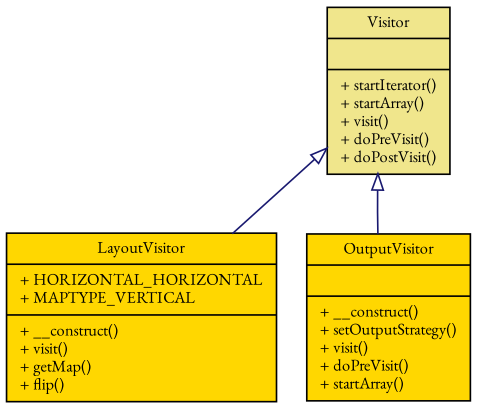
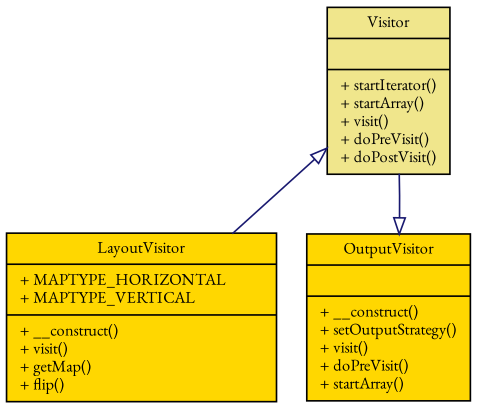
edge "OutputVisitor" -> "Visitor": reversed
node "LayoutVisitor": text "+ HORIZONTAL_HORIZONTAL" -> "+ MAPTYPE_HORIZONTAL"
